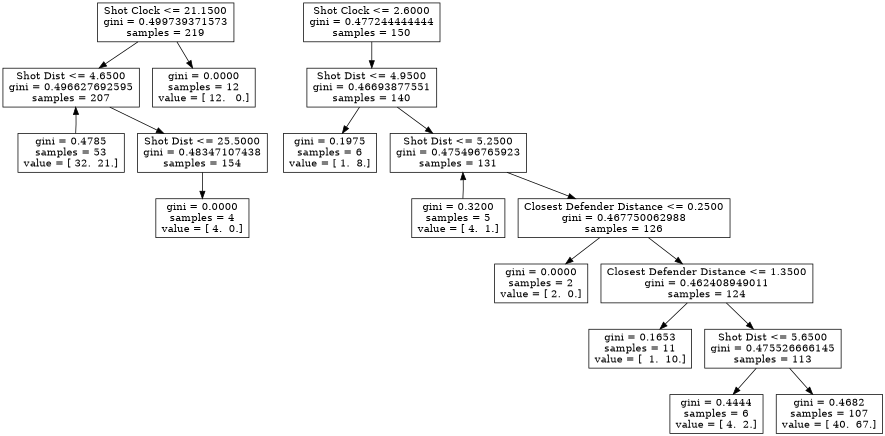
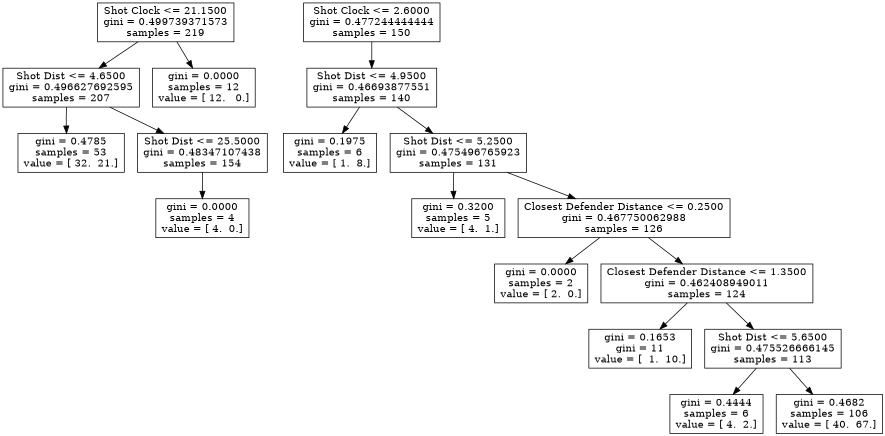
edge "gini = 0.4785 samples = 53 value = [ 32.  21.]" -> "Shot Dist <= 4.6500 gini = 0.496627692595 samples = 207": reversed
edge "gini = 0.3200 samples = 5 value = [ 4.  1.]" -> "Shot Dist <= 5.2500 gini = 0.475496765923 samples = 131": reversed
node "gini = 0.1653 samples = 11 value = [  1.  10.]": label "gini = 0.1653 samples = 11 value = [  1.  10.]" -> "gini = 0.1653 gini = 11 value = [  1.  10.]"
node "gini = 0.4682 samples = 107 value = [ 40.  67.]": label "gini = 0.4682 samples = 107 value = [ 40.  67.]" -> "gini = 0.4682 samples = 106 value = [ 40.  67.]"
